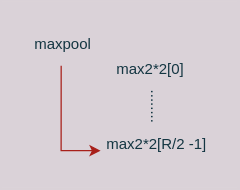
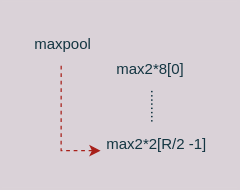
node "max2*2[0]": label "max2*2[0]" -> "max2*8[0]"
edge "maxpool" -> "max2*2[R/2 -1]": style solid -> dashed
